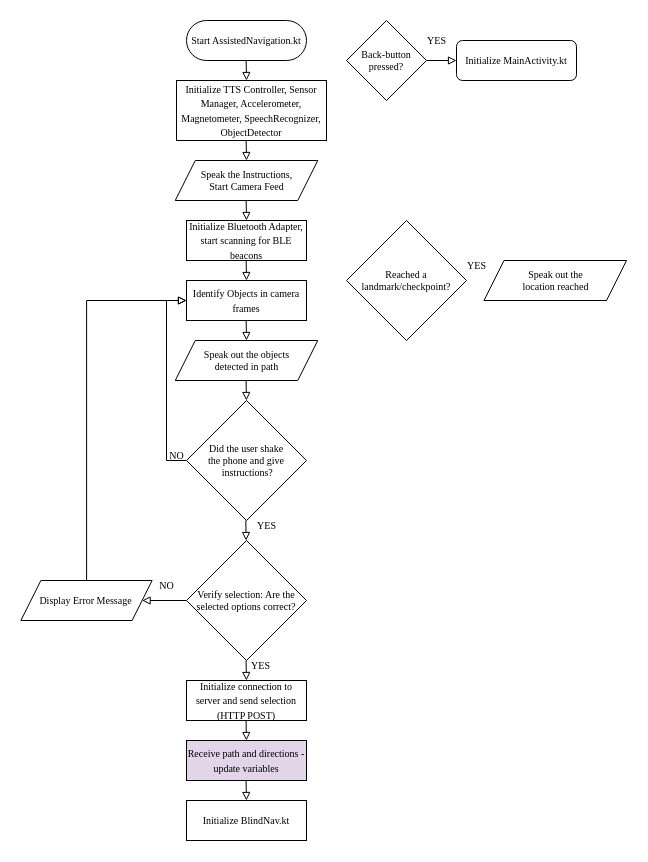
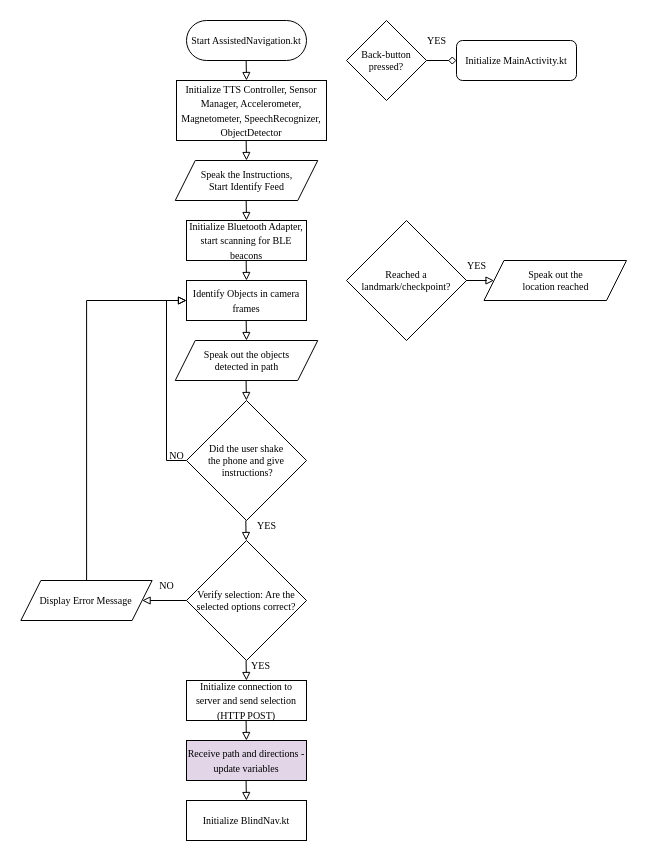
edge "Back-button pressed?" -> "Initialize MainActivity.kt": arrowhead block -> diamond
node "Speak the Instructions, Start Camera Feed": label "Speak the Instructions, Start Camera Feed" -> "Speak the Instructions, Start Identify Feed"
edge "Reached a landmark/checkpoint?" -> "Speak out the location reached": added
